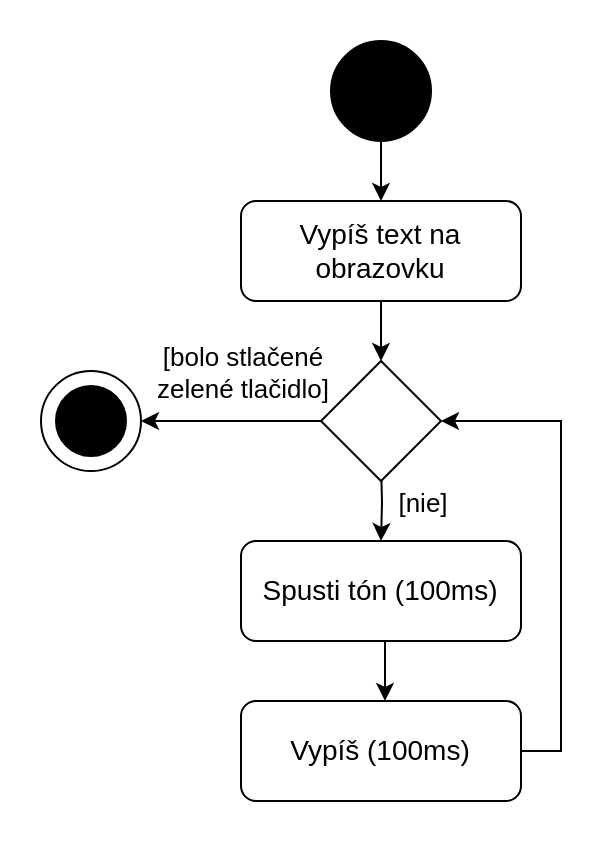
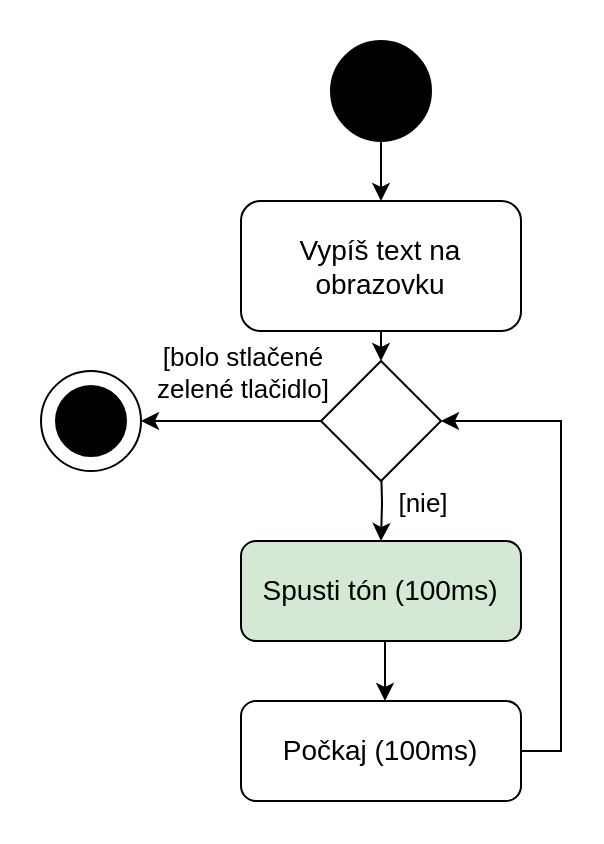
node "Vypíš text na obrazovku": size 280x100 -> 280x130
node "Spusti tón (100ms)": fillcolor #ffffff -> #d5e8d4
node "Vypíš (100ms)": label "Vypíš (100ms)" -> "Počkaj (100ms)"
